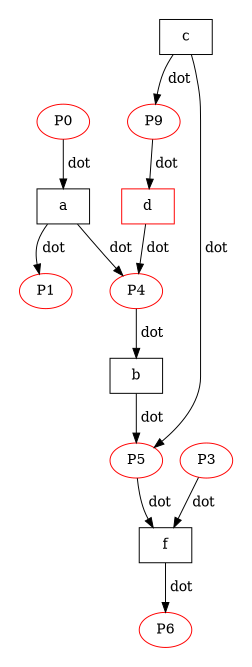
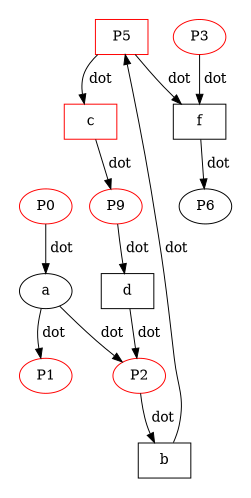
node "c": color black -> #ff0000
node "a": shape box -> ellipse
node "d": color #ff0000 -> black
edge "c" -> "P5": reversed
node "P4": label "P4" -> "P2"
node "P5": shape ellipse -> box
node "P6": color #ff0000 -> black
